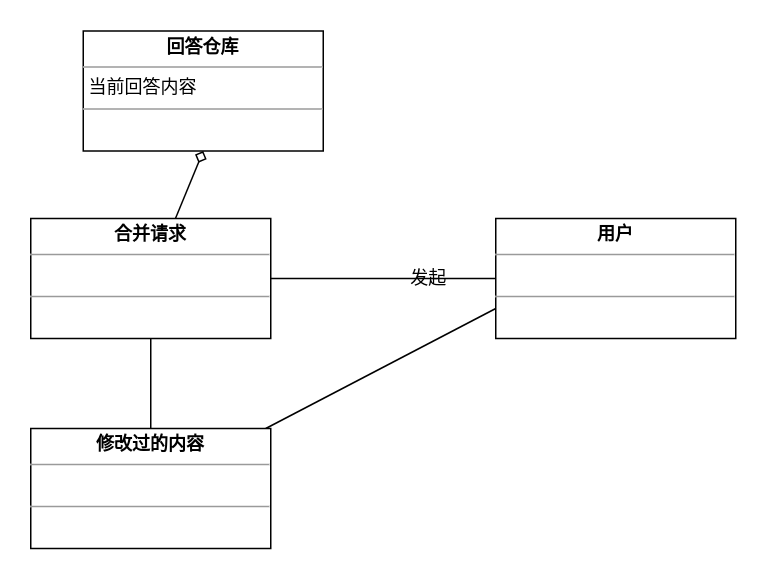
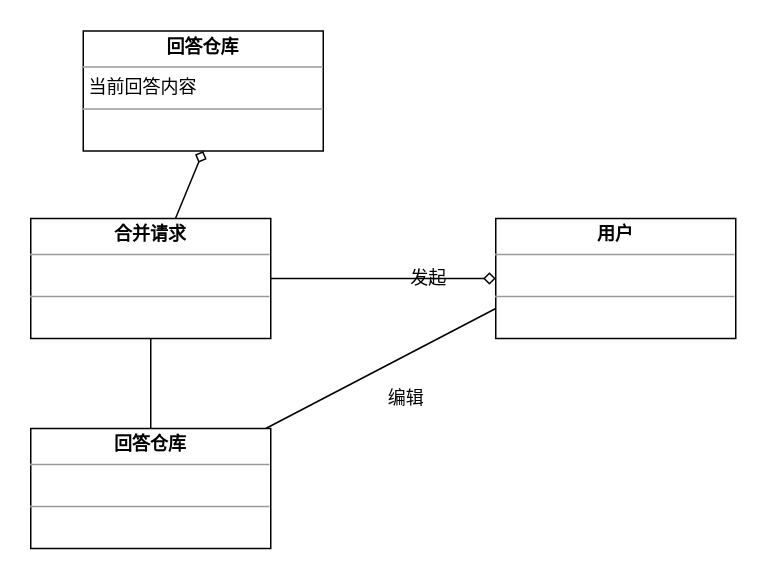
edge "合并请求" -- "用户": arrowhead none -> diamond
node "编辑": added
node "修改过的内容": label "修改过的内容" -> "回答仓库"
